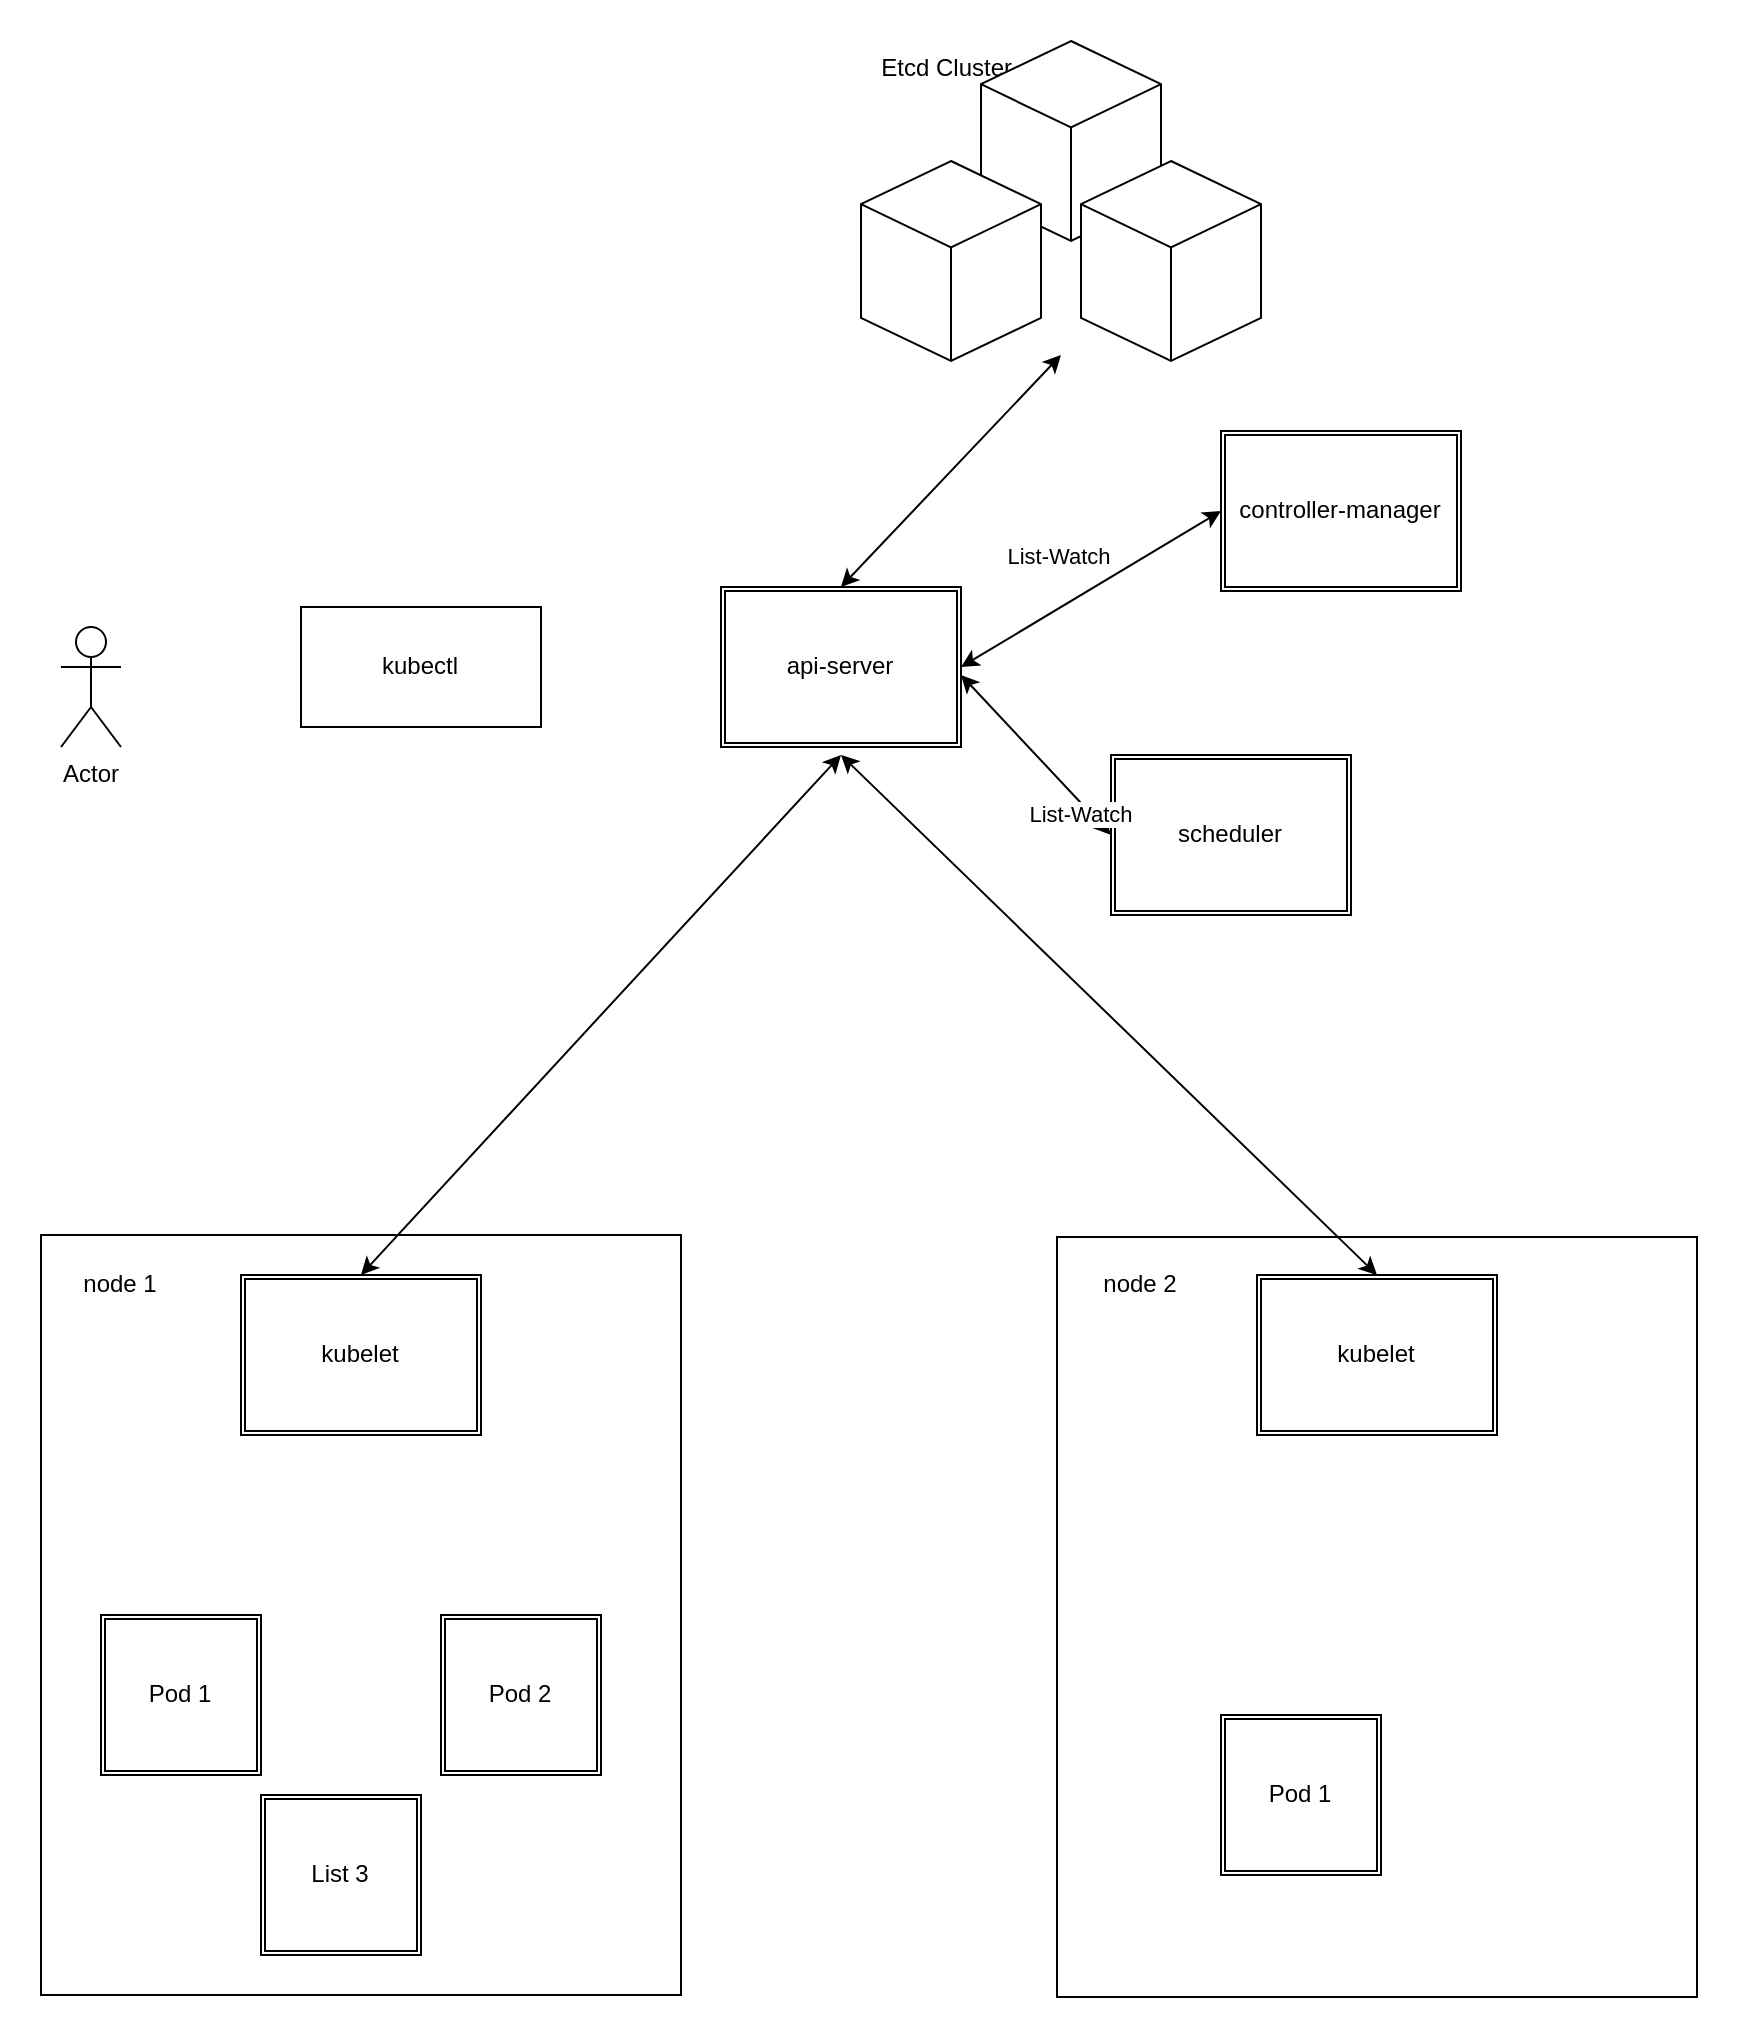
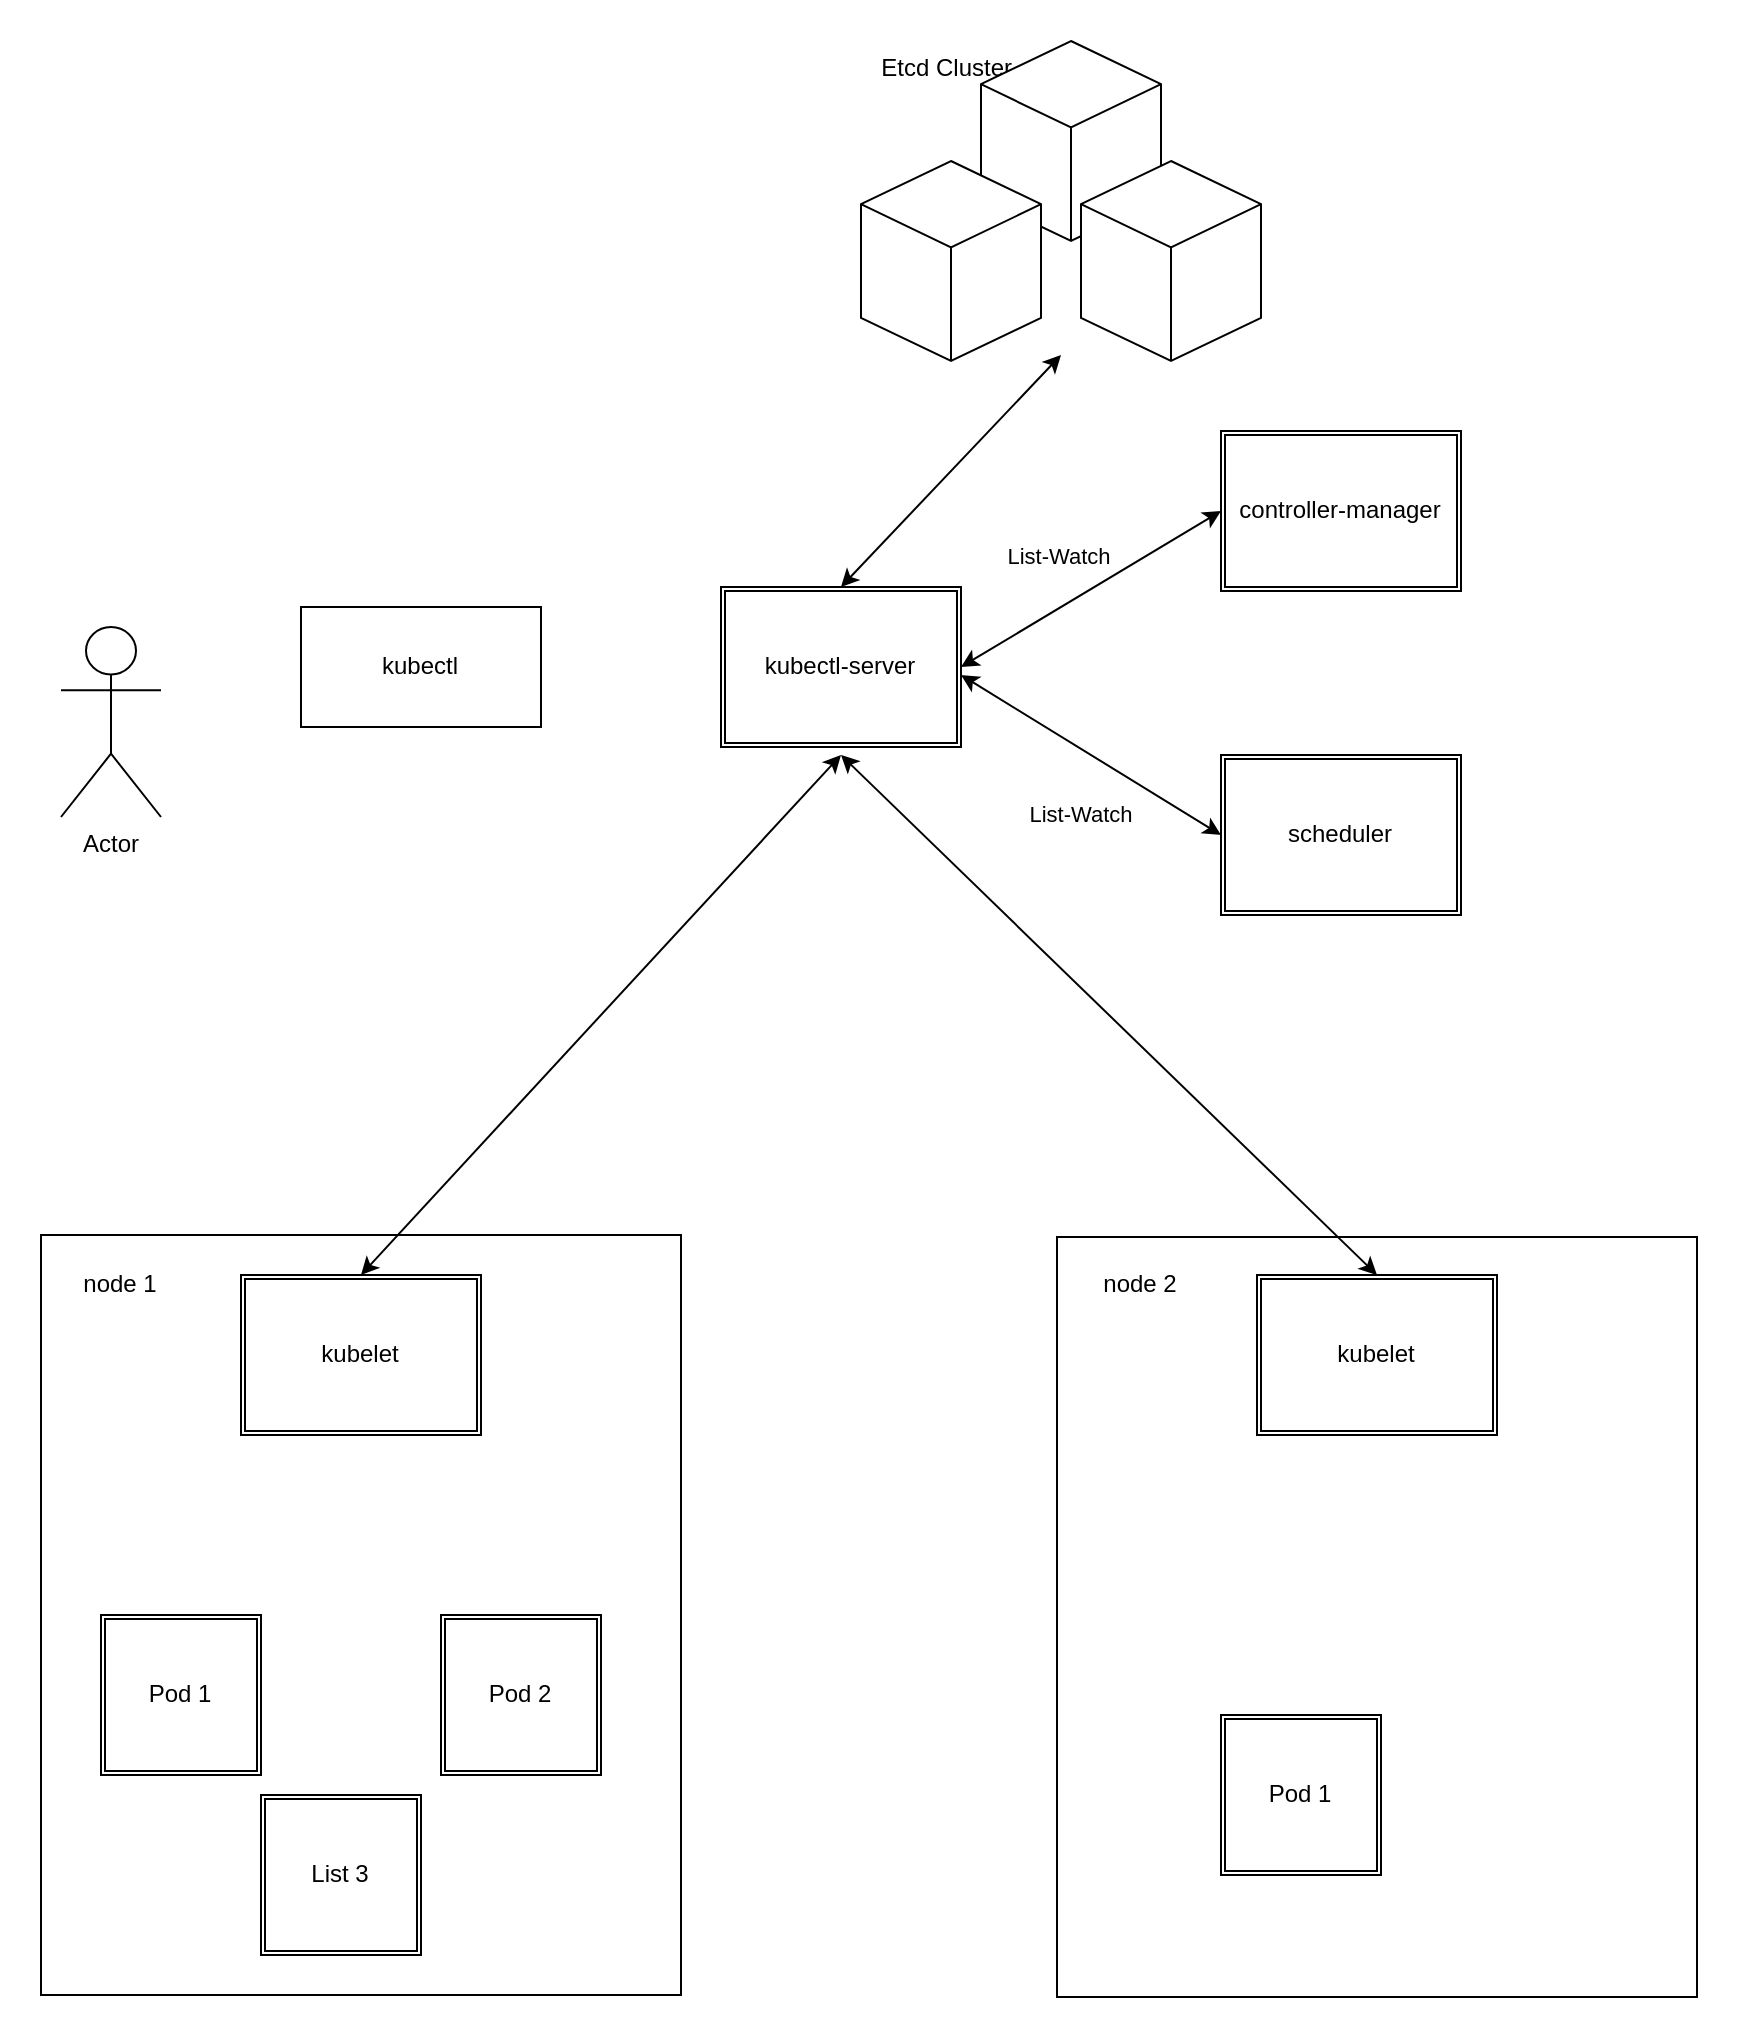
node "api-server": label "api-server" -> "kubectl-server"
node "Actor": size 60x120 -> 100x190
node "scheduler": moved (1231, 835) -> (1341, 835)
